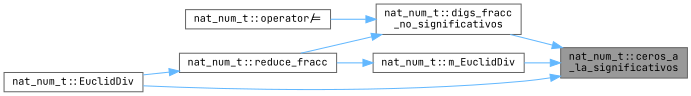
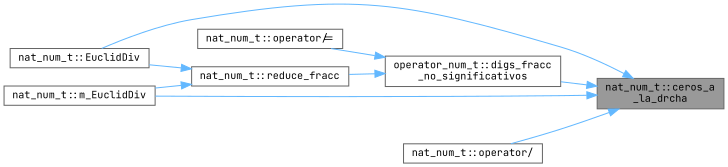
node "nat_num_t::digs_fracc _no_significativos": label "nat_num_t::digs_fracc _no_significativos" -> "operator_num_t::digs_fracc _no_significativos"
edge "nat_num_t::reduce_fracc" -> "nat_num_t::m_EuclidDiv": reversed
node "nat_num_t::ceros_a _la_significativos": label "nat_num_t::ceros_a _la_significativos" -> "nat_num_t::ceros_a _la_drcha"
node "nat_num_t::operator/": added
